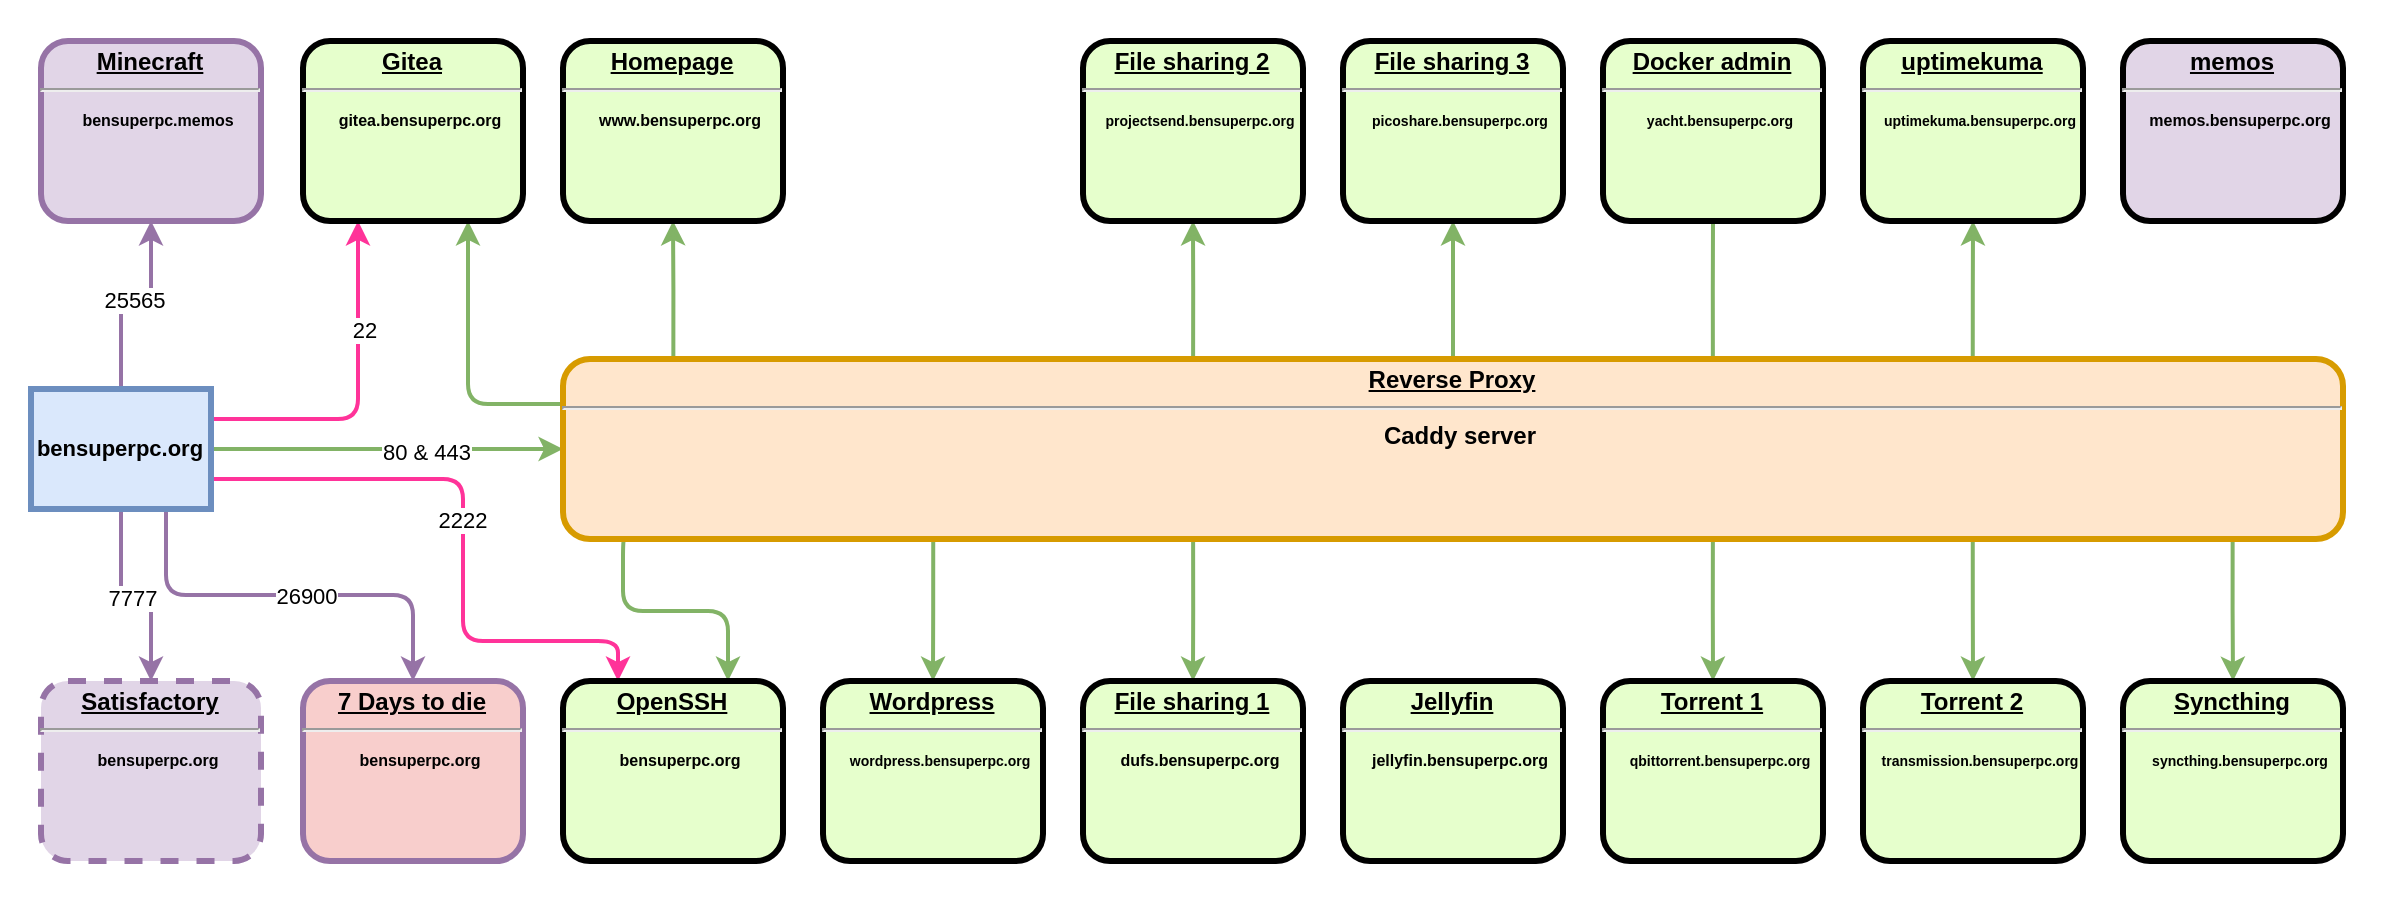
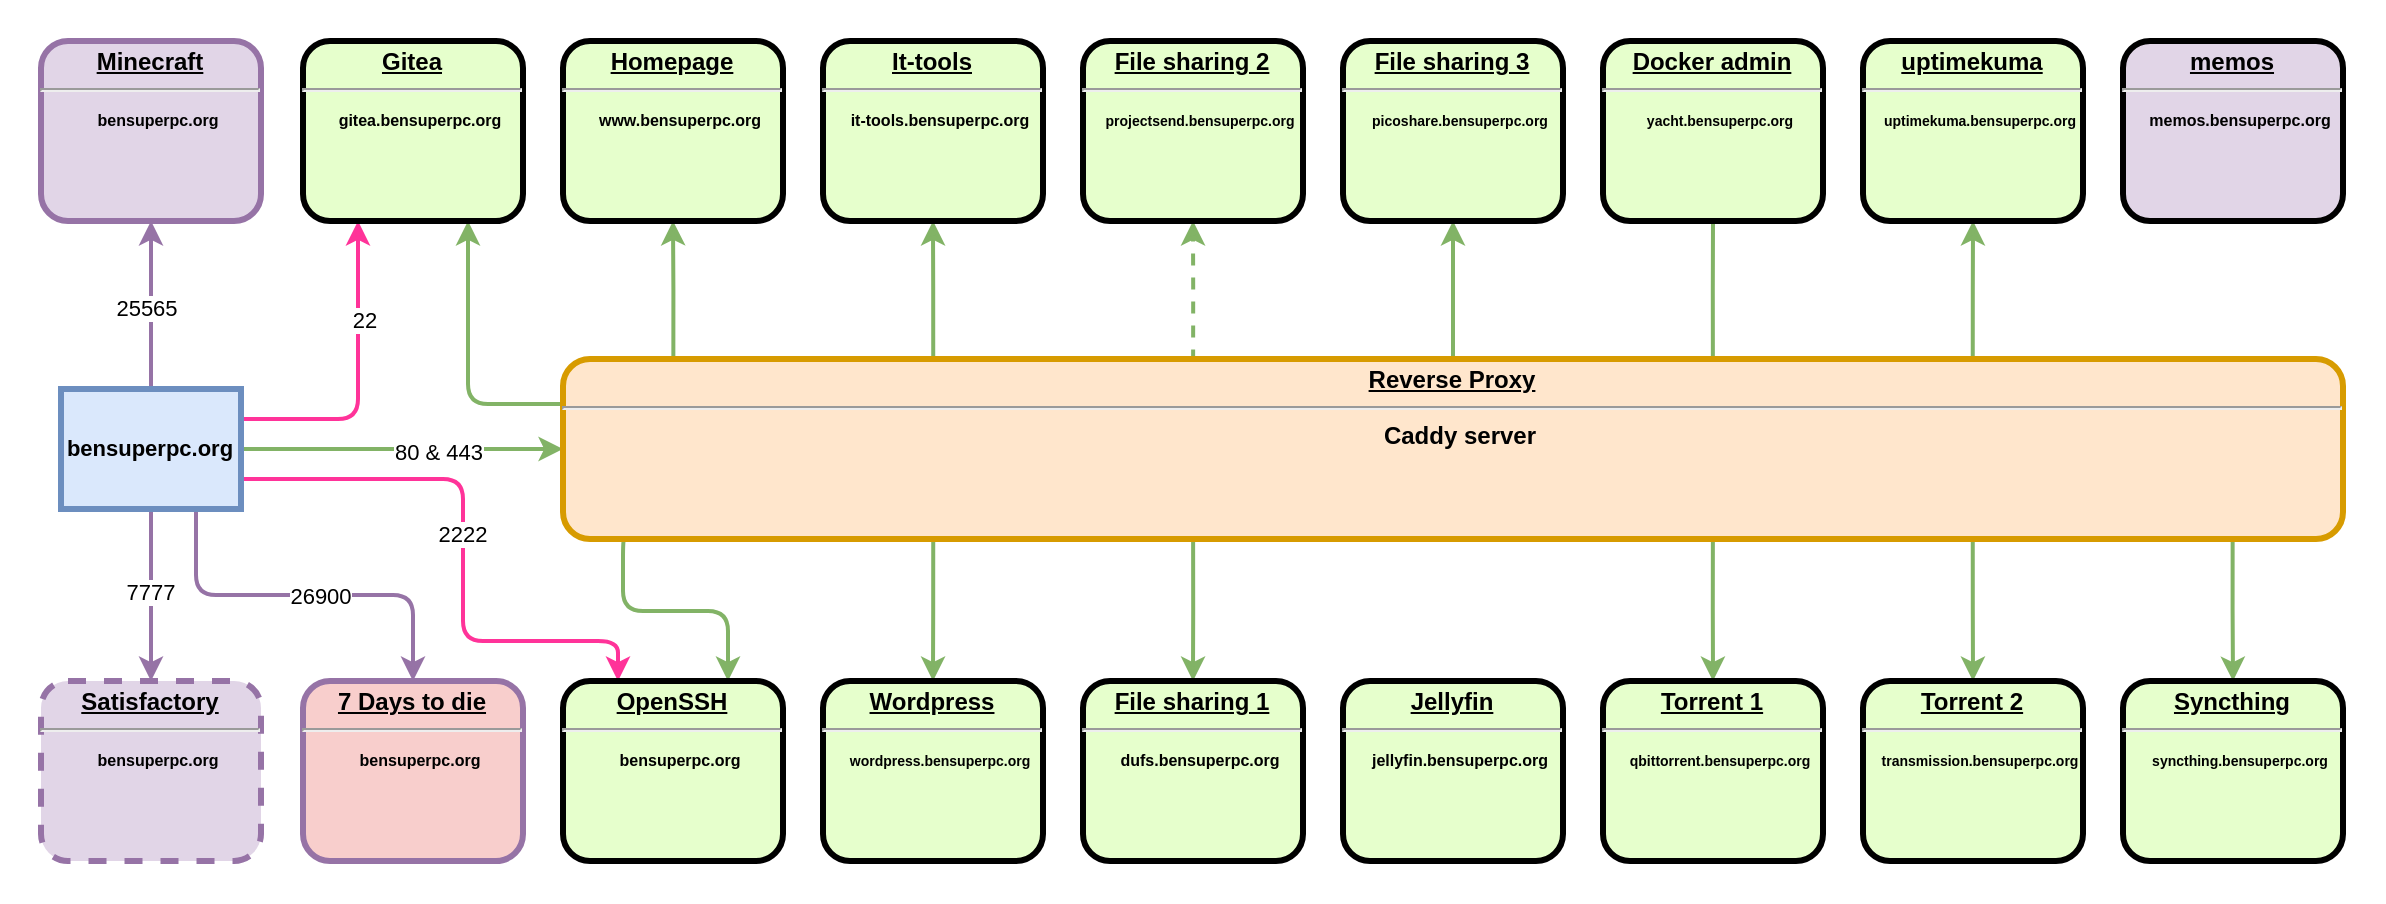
node "Minecraft bensuperpc.memos": label "Minecraft bensuperpc.memos" -> "Minecraft bensuperpc.org"
node "It-tools it-tools.bensuperpc.org": added
edge "Reverse Proxy Caddy server" -> "It-tools it-tools.bensuperpc.org": added
edge "Reverse Proxy Caddy server" -> "File sharing 2 projectsend.bensuperpc.org": style solid -> dashed
node "bensuperpc.org": moved (121, 449) -> (151, 449)
